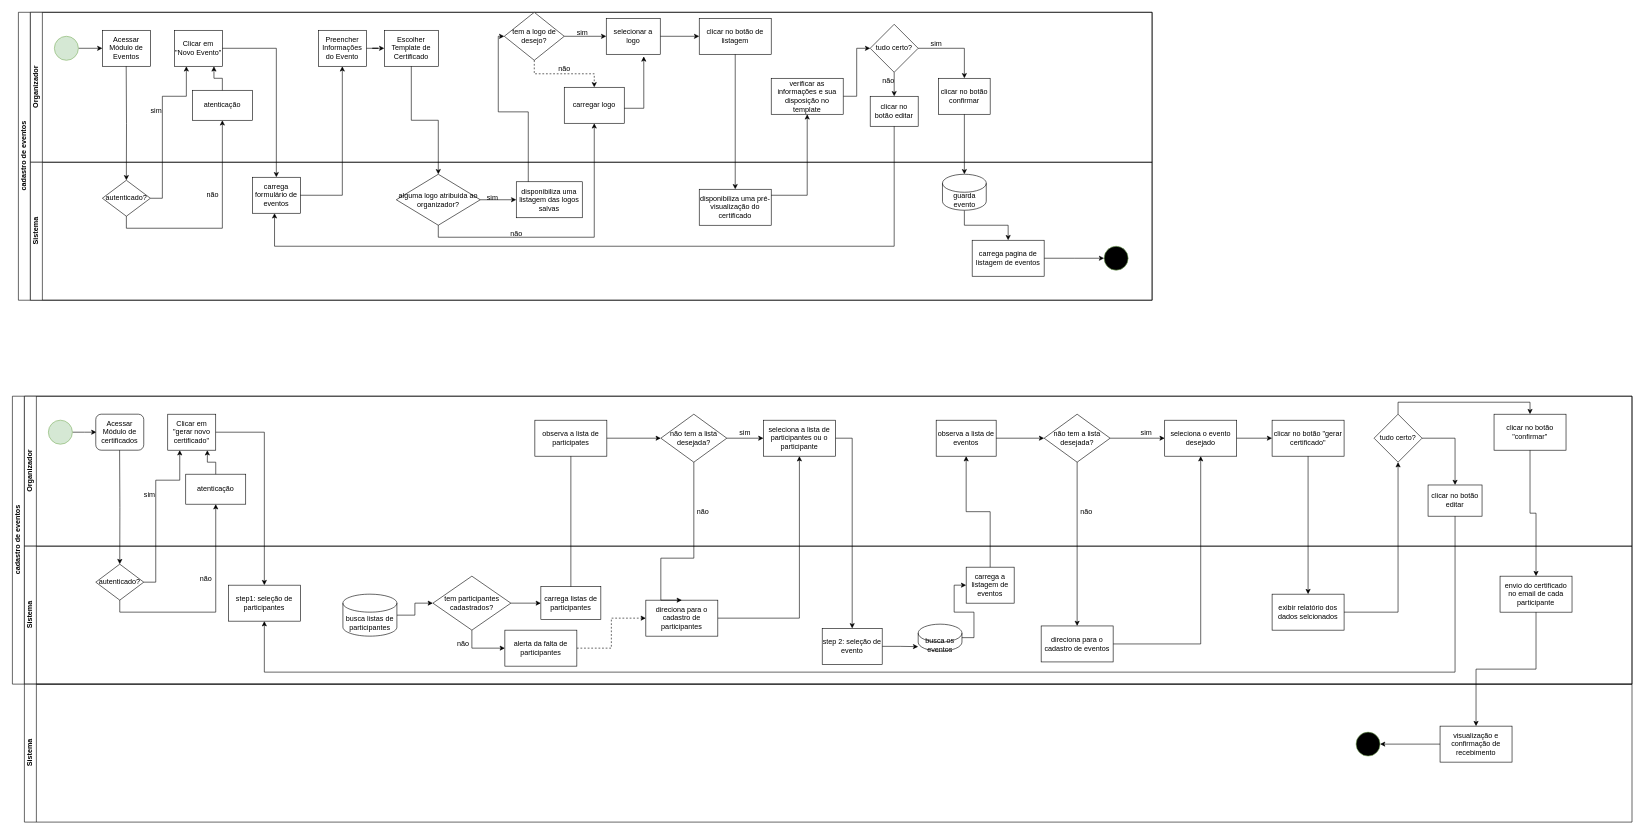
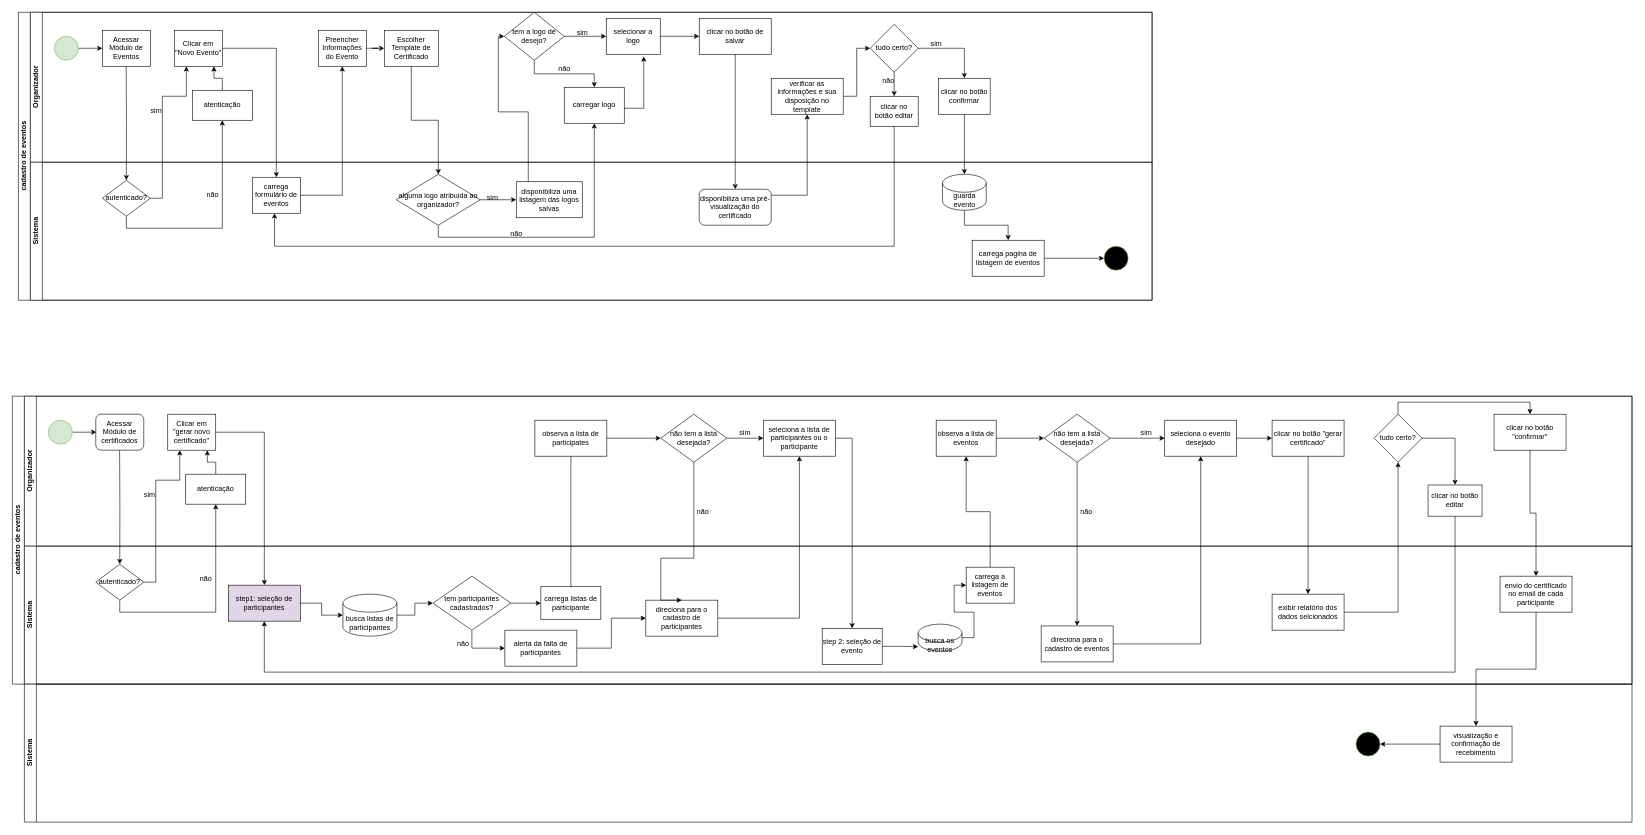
node "clicar no botão de listagem": label "clicar no botão de listagem" -> "clicar no botão de salvar"
edge "tem a logo de desejo?" -> "carregar logo": style dashed -> solid
node "disponibiliza uma pré-visualização do certificado": shape rectangle -> rounded rectangle
node "step1: seleção de participantes": fillcolor #ffffff -> #e1d5e7
node "carrega listas de participantes": label "carrega listas de participantes" -> "carrega listas de participante"
edge "step1: seleção de participantes" -> "busca listas de participantes": added
edge "alerta da falta de participantes" -> "direciona para o cadastro de participantes": style dashed -> solid
